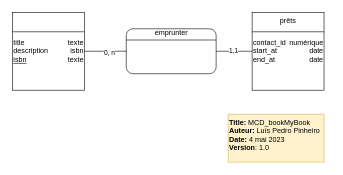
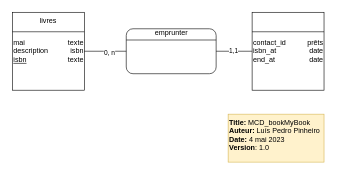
node "livres": added
node "prêts": removed
node "title description isbn": label "title description isbn" -> "mai description isbn"
node "contact_id start_at end_at": label "contact_id start_at end_at" -> "contact_id isbn_at end_at"
node "numérique date date": label "numérique date date" -> "prêts date date"
